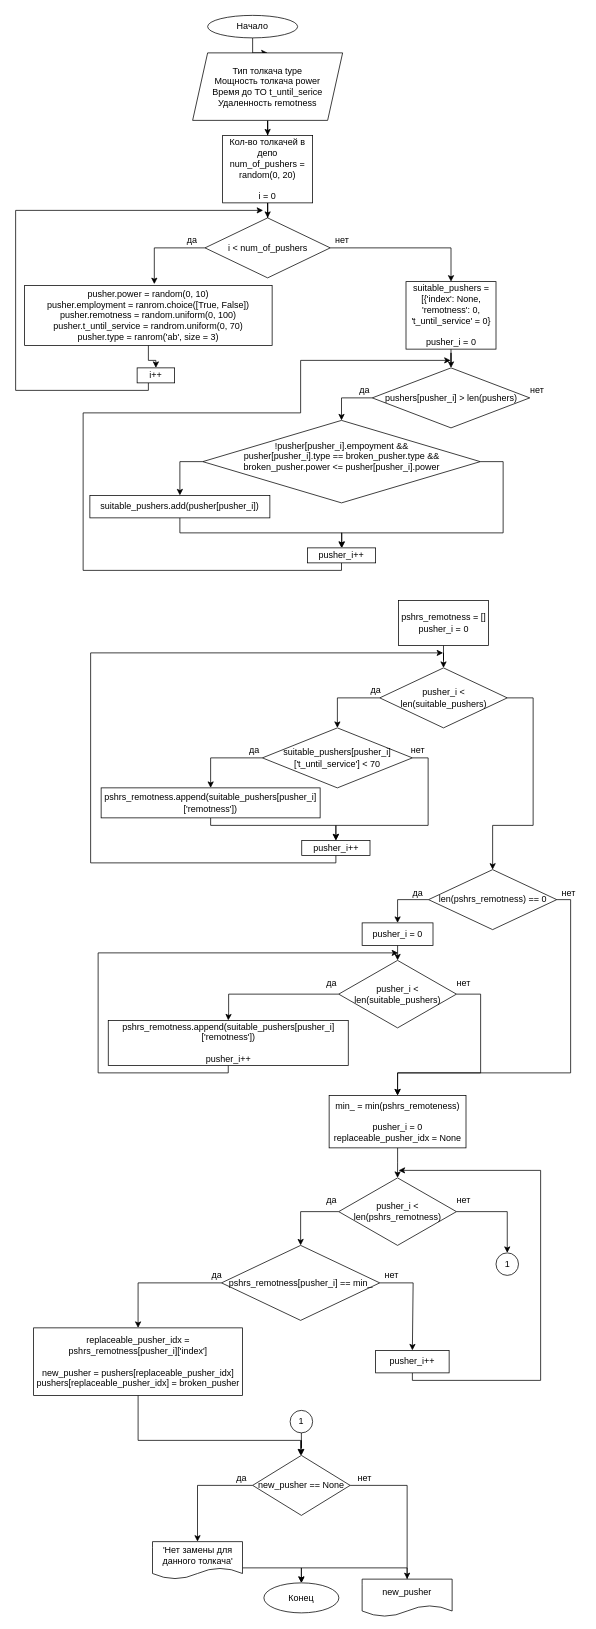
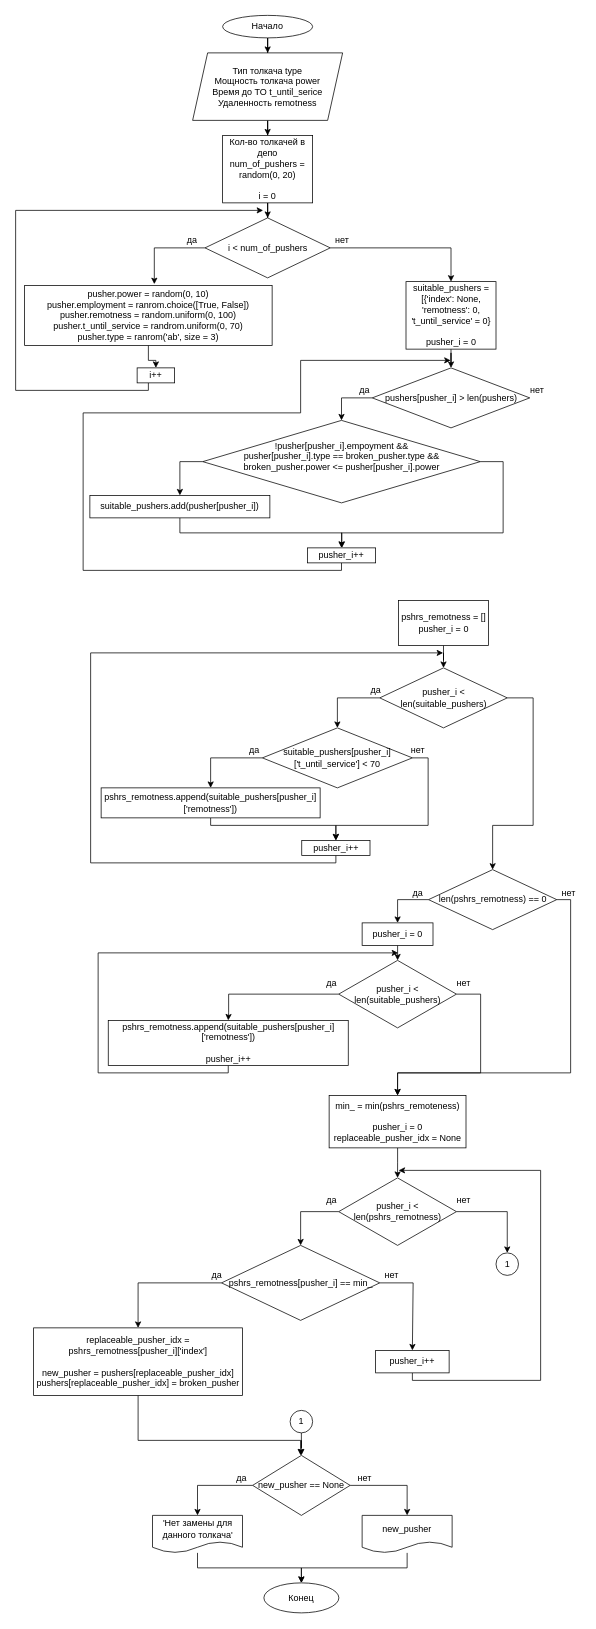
node "Начало": moved (252, 27) -> (267, 27)
node "'Нет замены для данного толкача'": moved (197, 1560) -> (197, 1534)
node "new_pusher": moved (407, 1598) -> (407, 1534)
